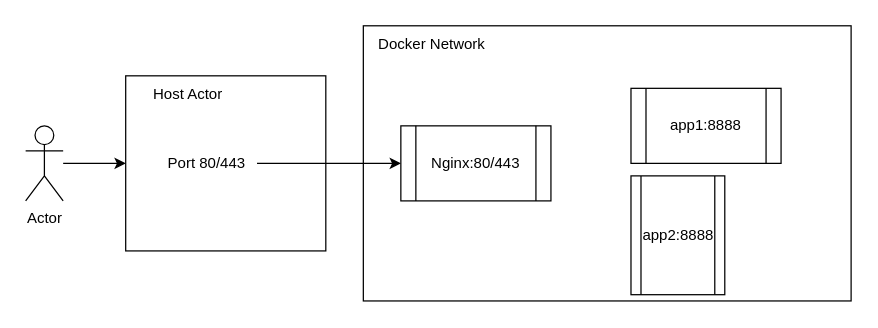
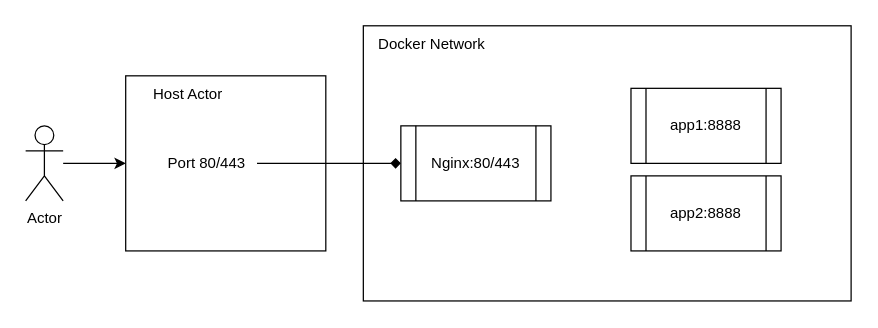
edge "Port 80/443" -> "Nginx:80/443": arrowhead classic -> diamond
node "app2:8888": size 94x119 -> 150x75
